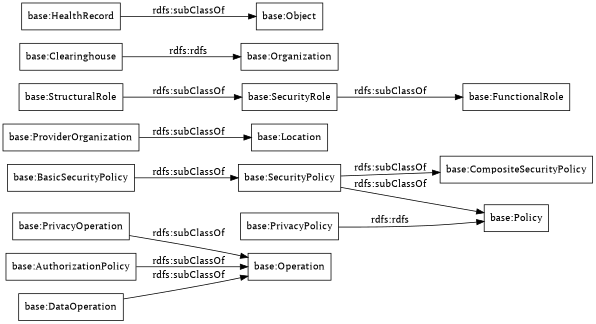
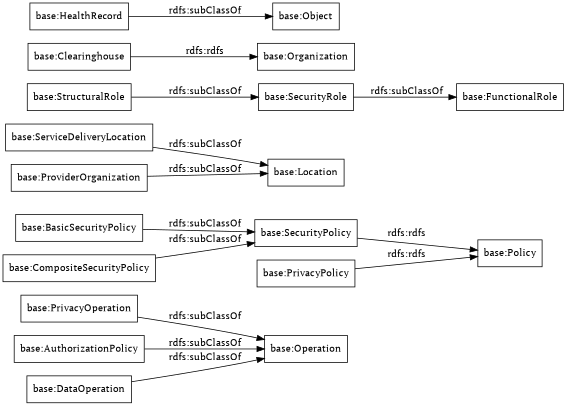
node "base:ServiceDeliveryLocation": added
edge "base:SecurityPolicy" -> "base:CompositeSecurityPolicy": reversed
edge "base:SecurityPolicy" -> "base:Policy": label "rdfs:subClassOf" -> "rdfs:rdfs"
